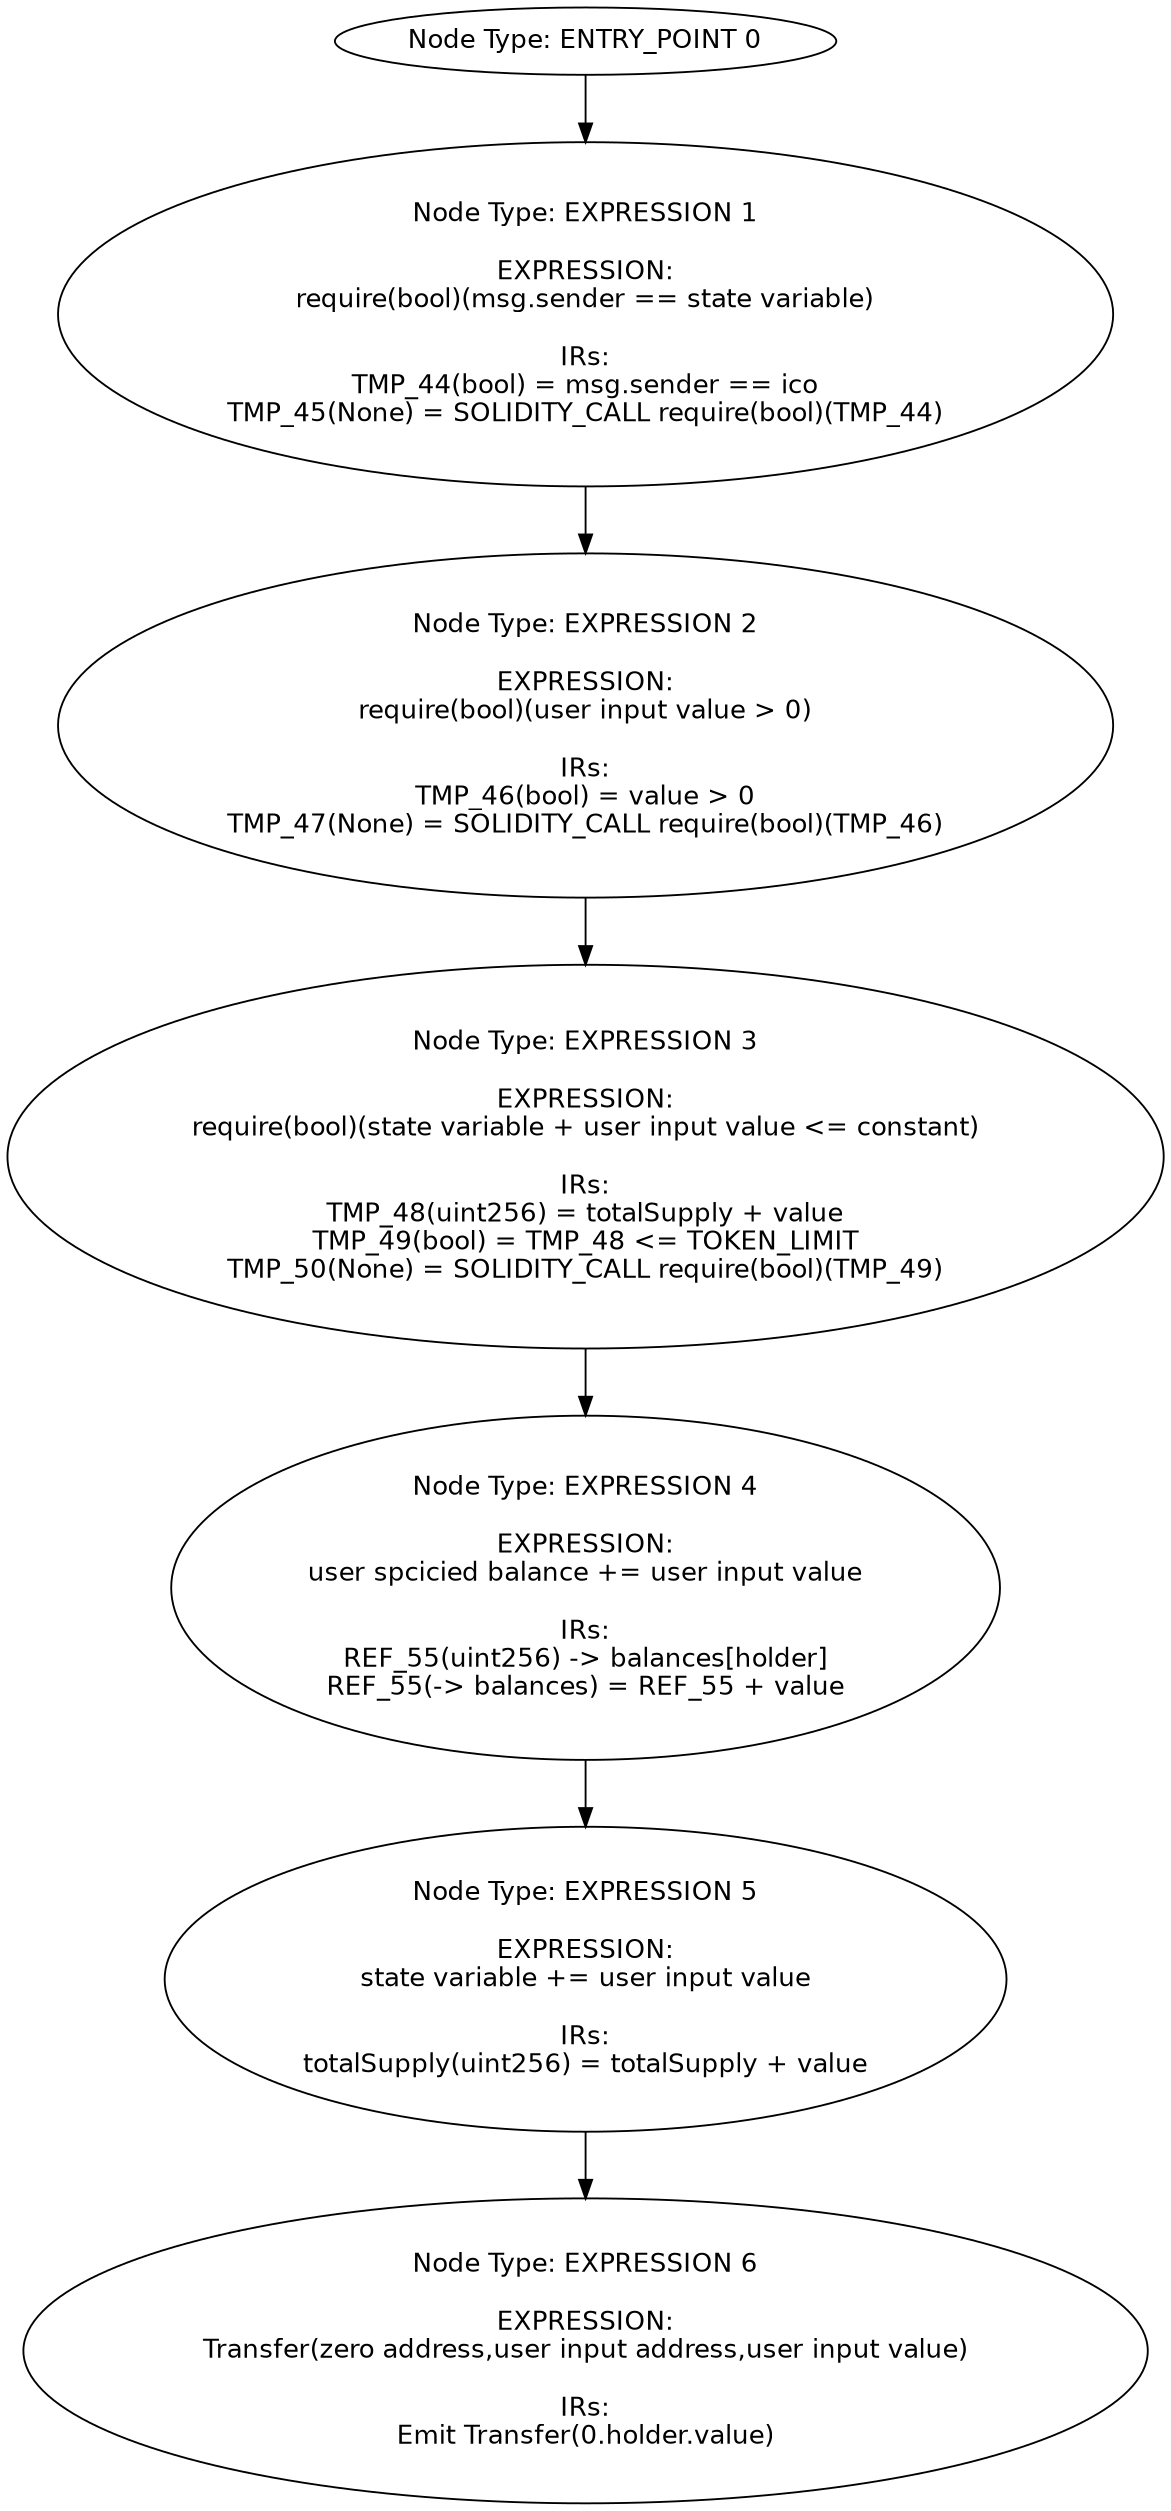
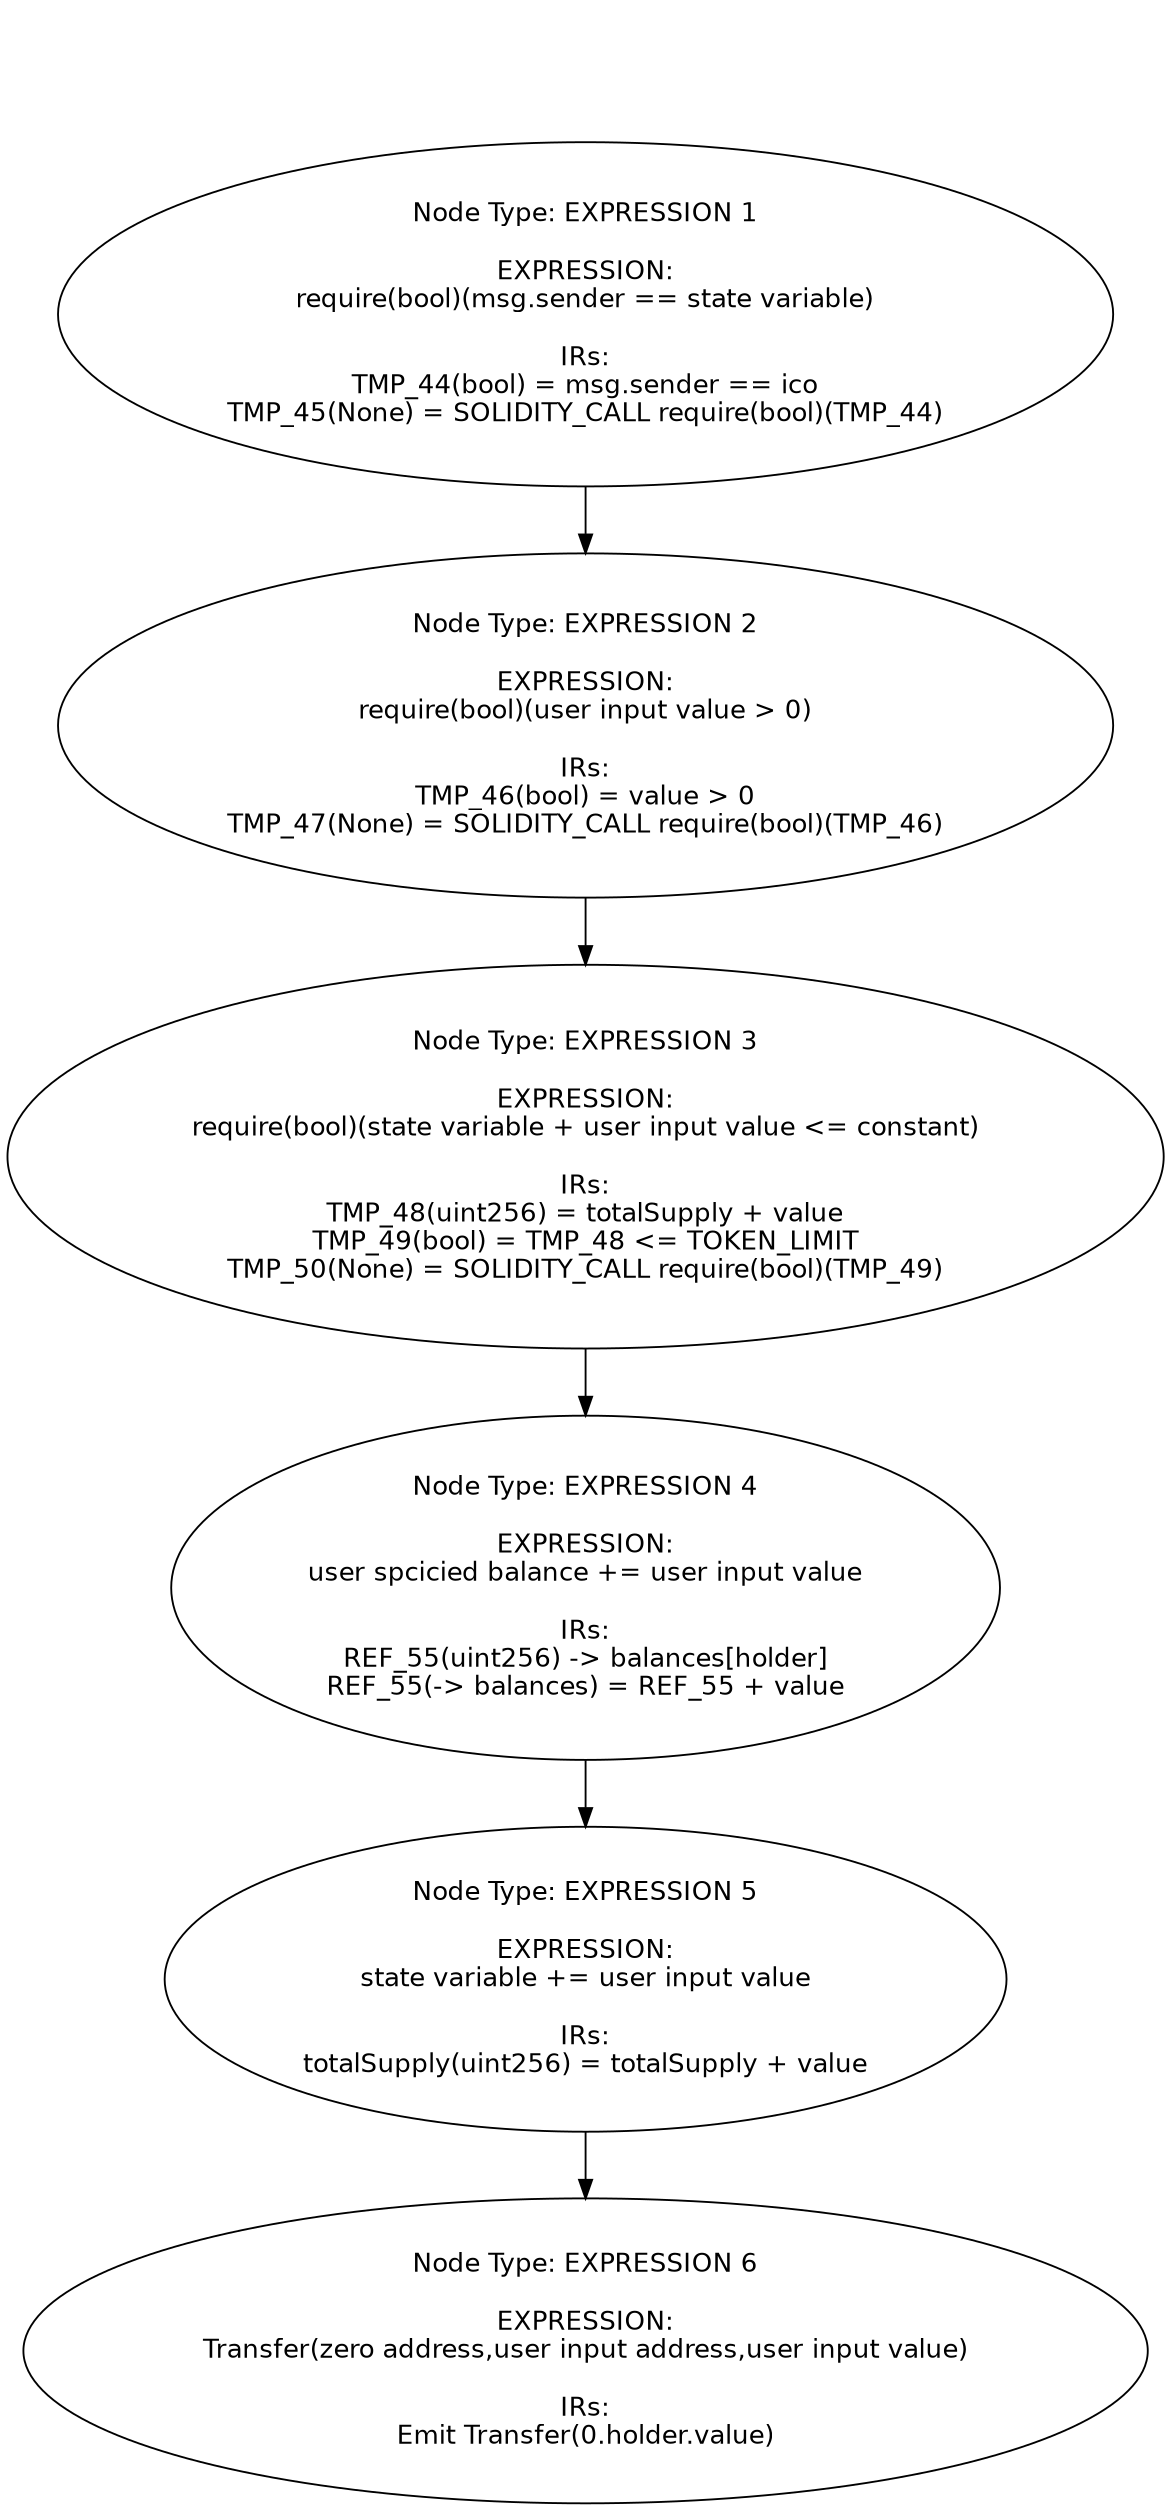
node "Node Type: ENTRY_POINT 0": removed
